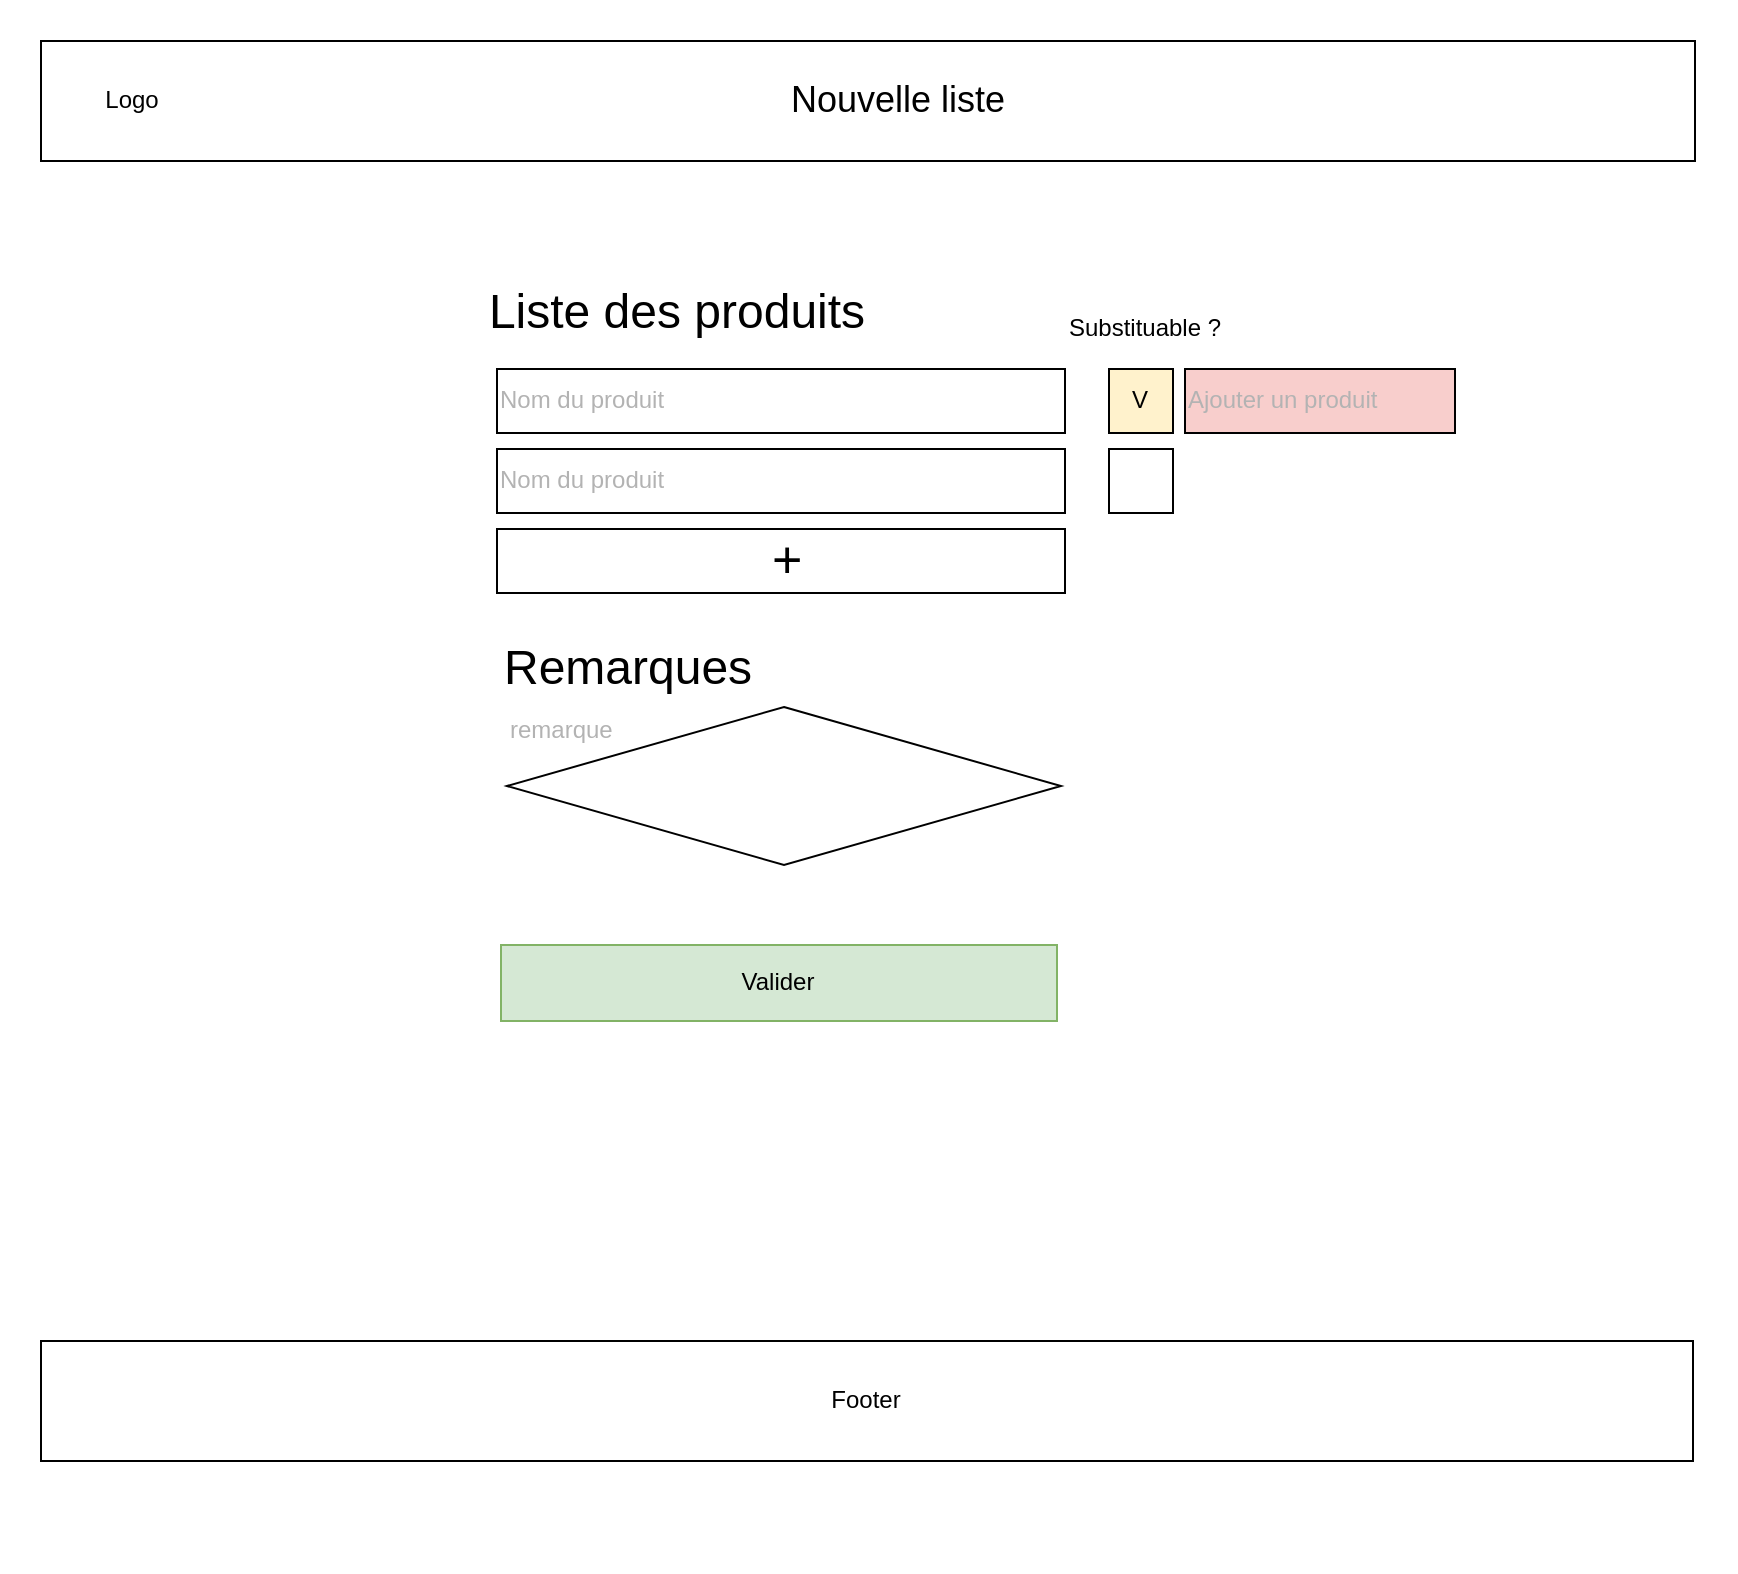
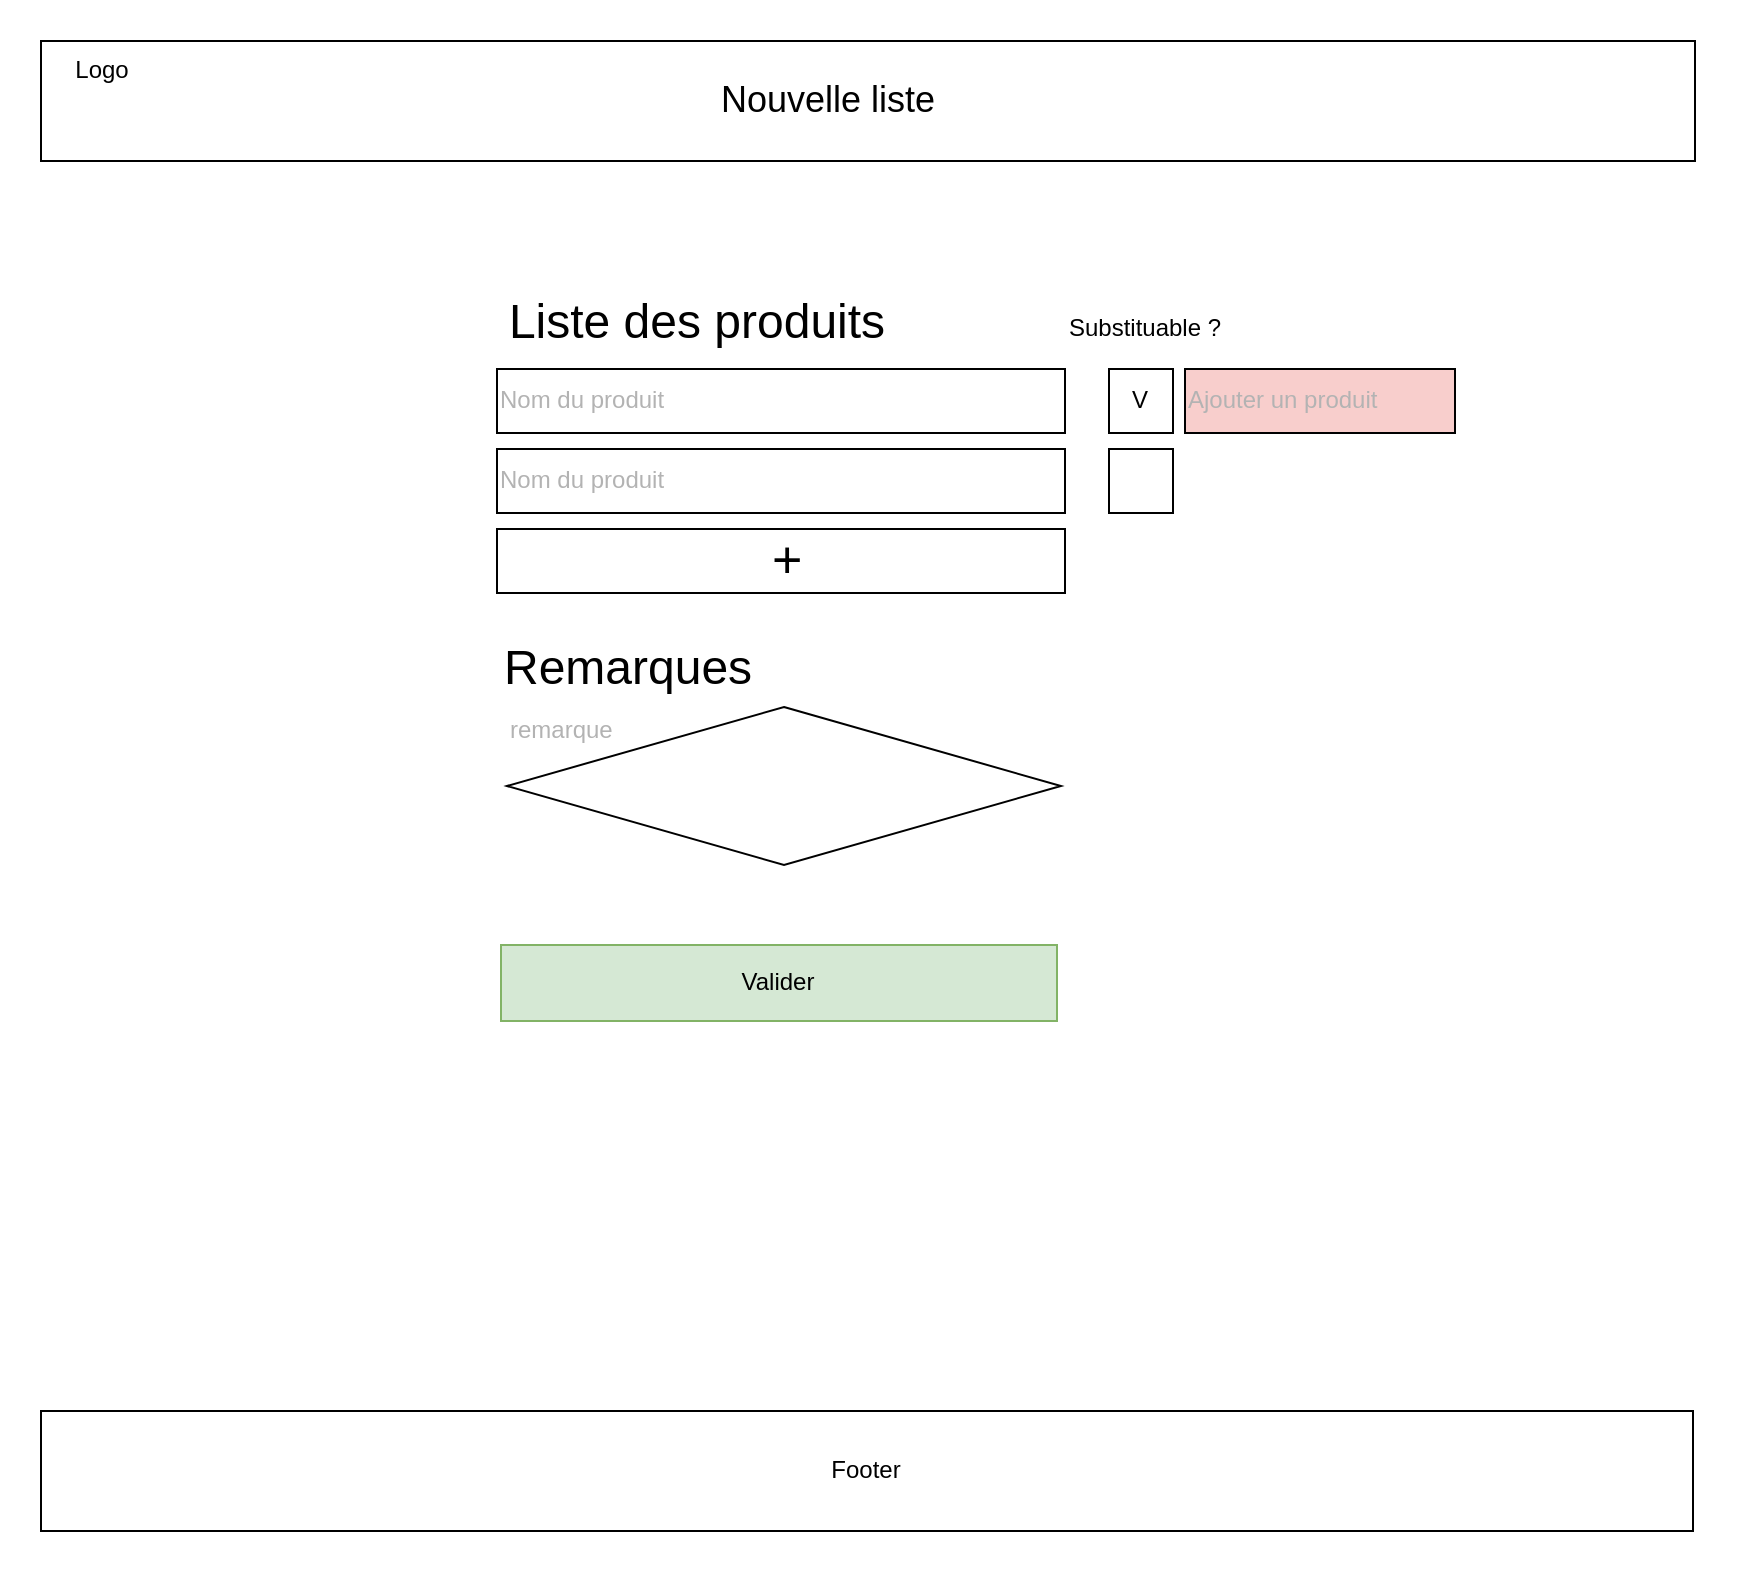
node "Logo": moved (133, 101) -> (103, 71)
node "Nouvelle liste": moved (898, 101) -> (828, 101)
node "Liste des produits": moved (678, 313) -> (698, 323)
node "V": fillcolor #fff2cc -> #ffffff
node "Footer": moved (867, 1401) -> (867, 1471)
